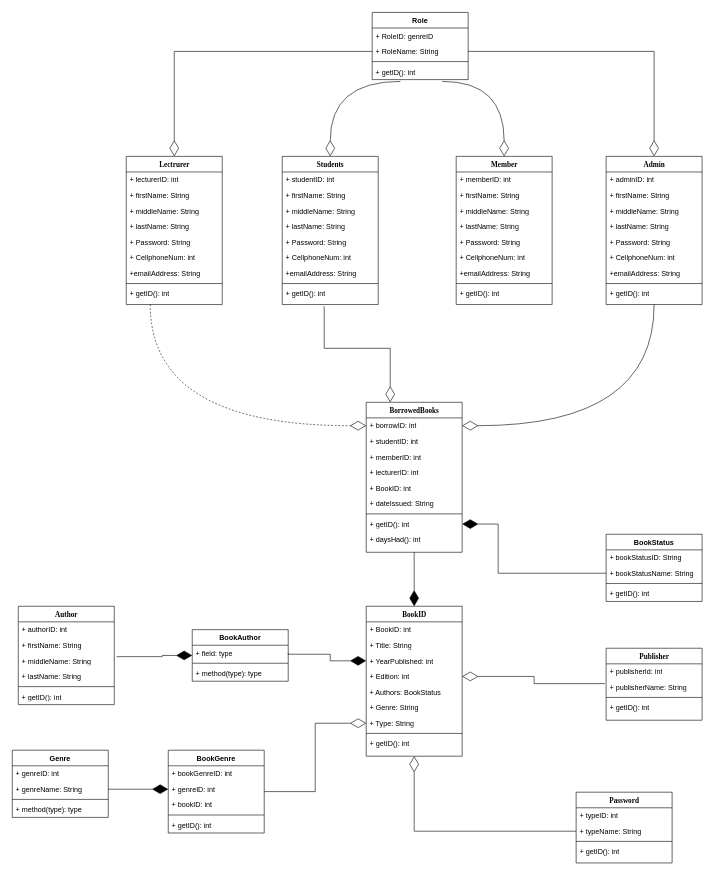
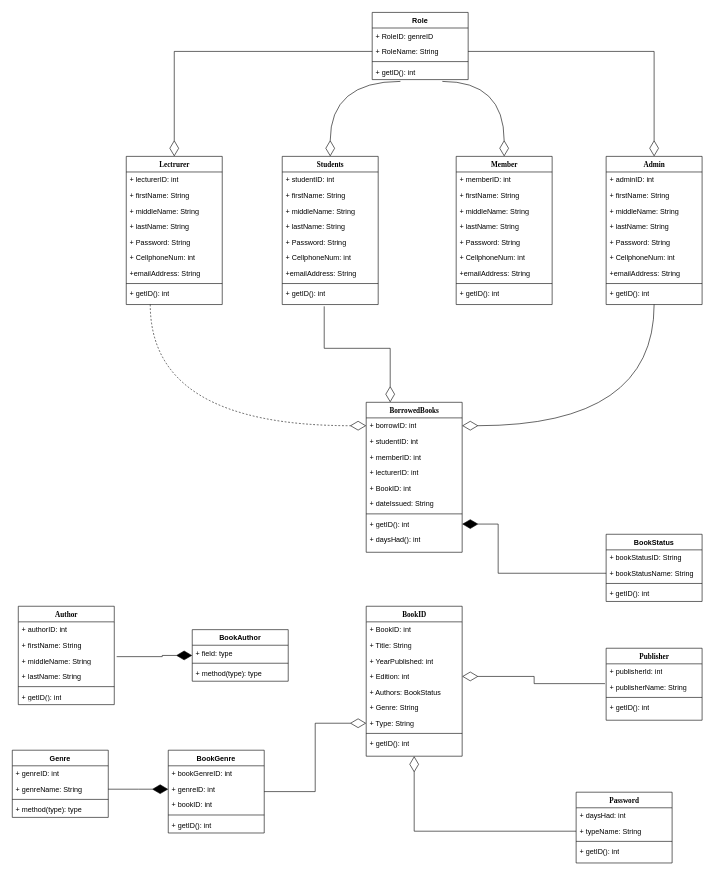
edge "BorrowedBooks" -> "BookID": removed
edge "+ field: type" -> "+ YearPublished: int": removed
node "+ typeID: int": label "+ typeID: int" -> "+ daysHad: int"
